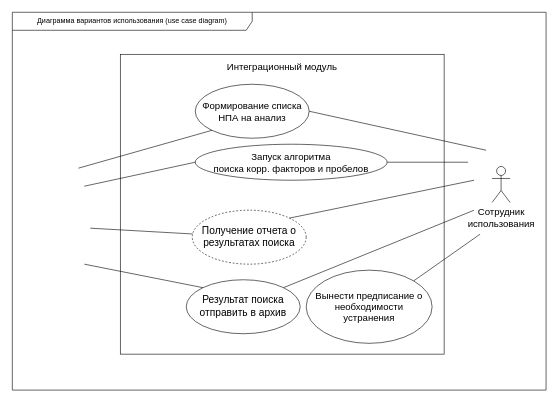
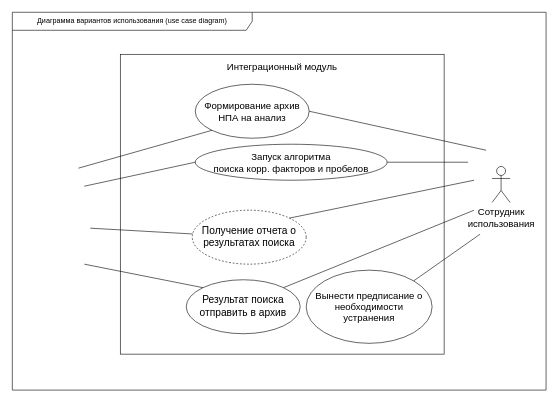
node "Формирование списка НПА на анализ": label "Формирование списка НПА на анализ" -> "Формирование архив НПА на анализ"
